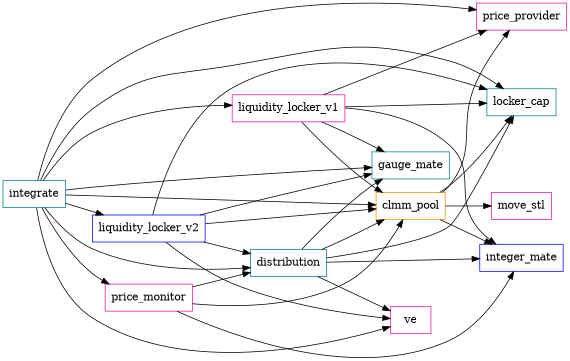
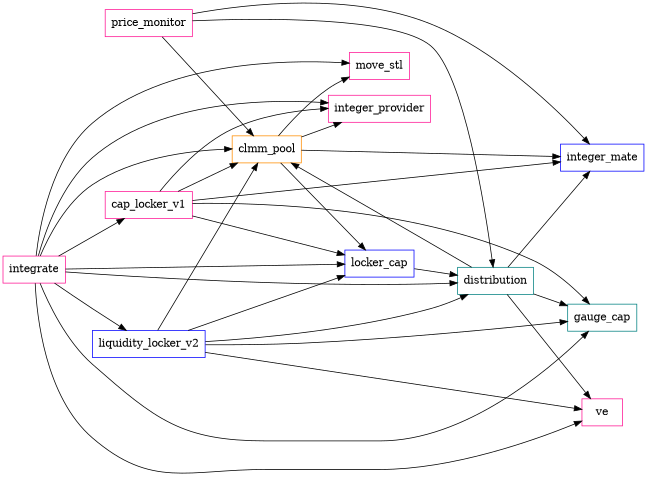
node "price_provider": label "price_provider" -> "integer_provider"
node "locker_cap": color teal -> blue
node "liquidity_locker_v1": label "liquidity_locker_v1" -> "cap_locker_v1"
node "gauge_mate": label "gauge_mate" -> "gauge_cap"
node "integrate": color teal -> deeppink
edge "distribution" -> "locker_cap": reversed
edge "integrate" -> "price_monitor": now "integrate" -> "move_stl"
